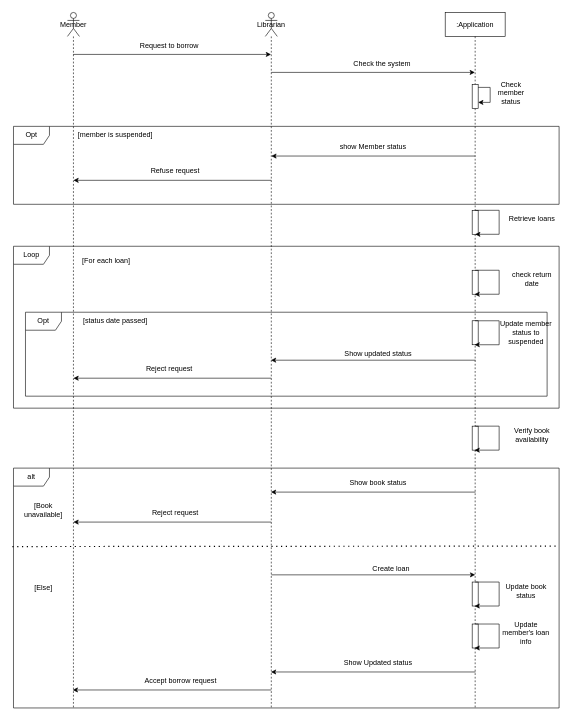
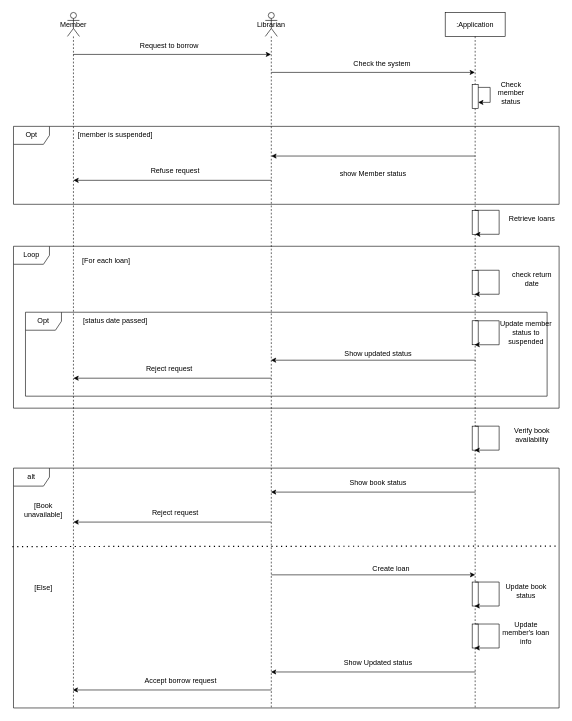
node "show Member status": moved (374, 147) -> (374, 174)
